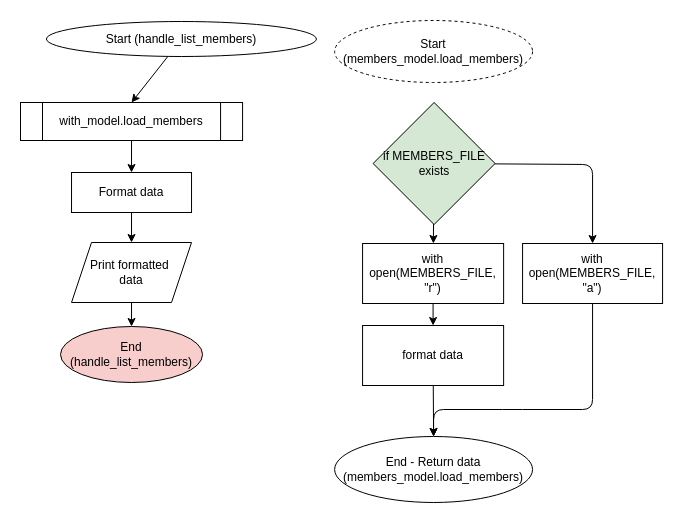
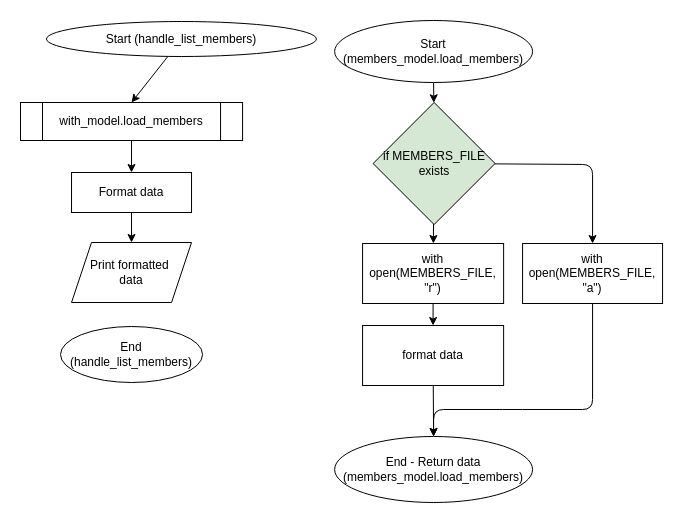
node "Start (members_model.load_members)": style dashed -> solid
edge "Start (members_model.load_members)" -> "if MEMBERS_FILE exists": added
edge "Print formatted data" -> "End (handle_list_members)": removed
node "End (handle_list_members)": fillcolor #f8cecc -> #ffffff
